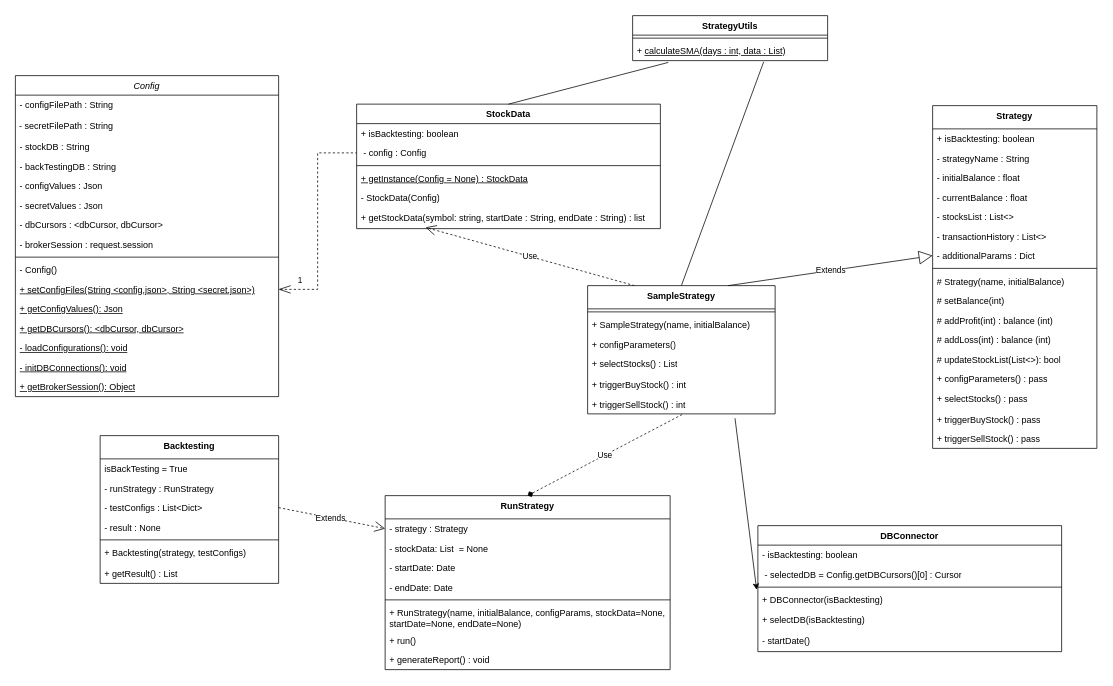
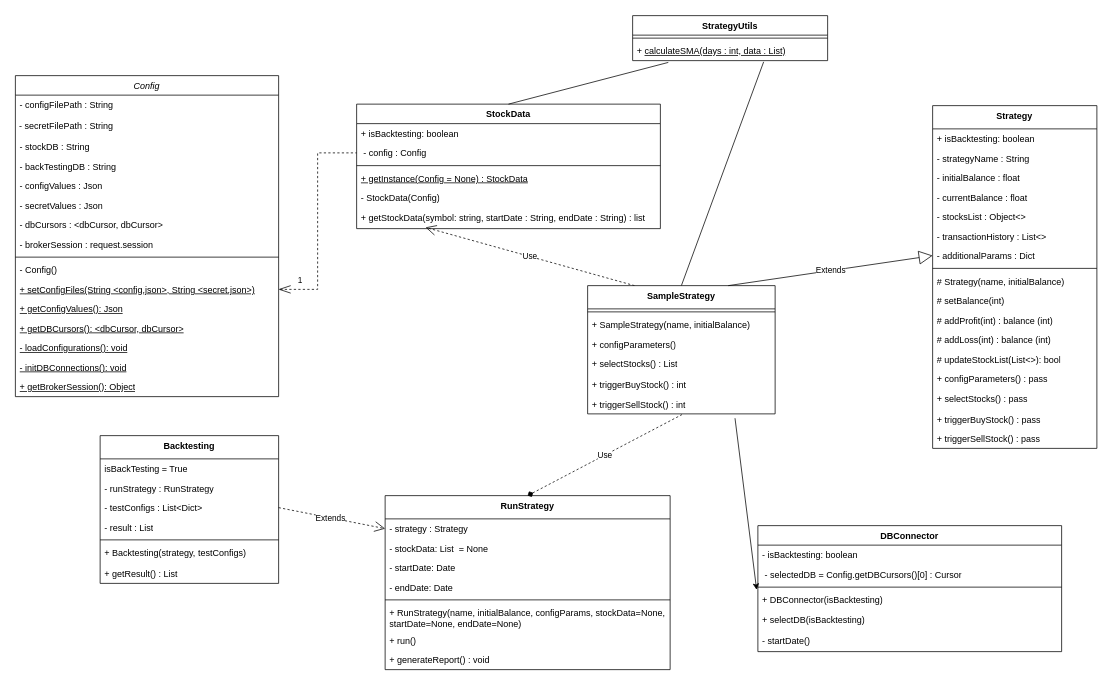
node "- stocksList : List<>": label "- stocksList : List<>" -> "- stocksList : Object<>"
node "- result : None": label "- result : None" -> "- result : List"
